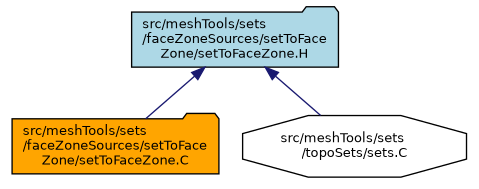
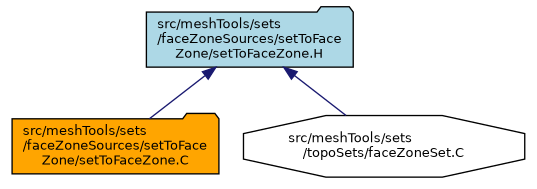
node "src/meshTools/sets /topoSets/sets.C": label "src/meshTools/sets /topoSets/sets.C" -> "src/meshTools/sets /topoSets/faceZoneSet.C"
